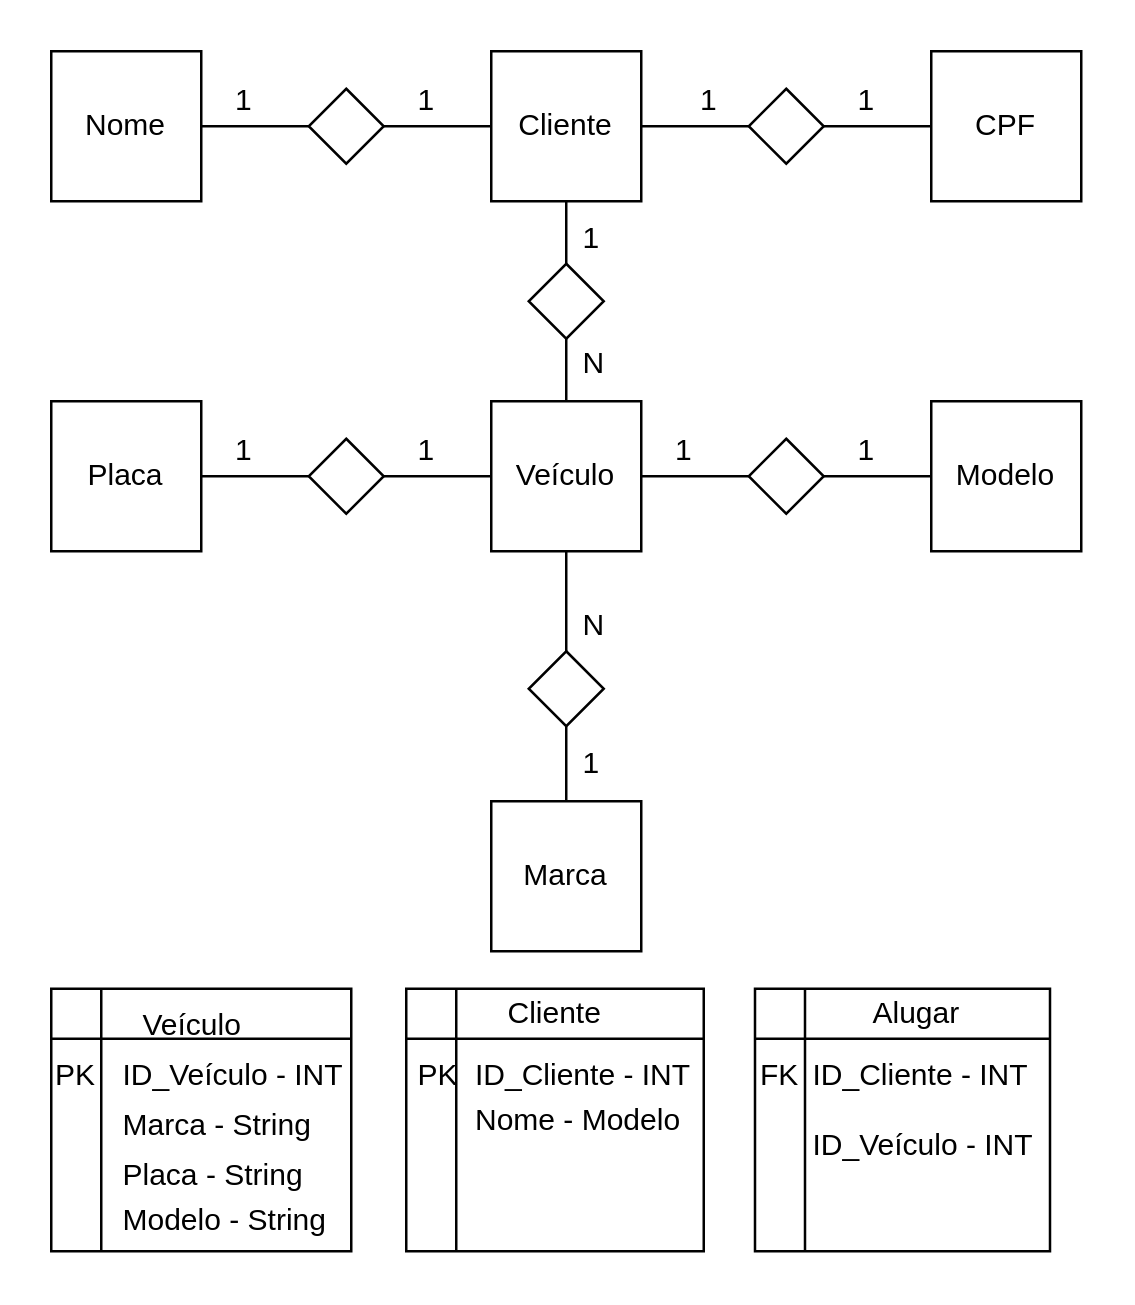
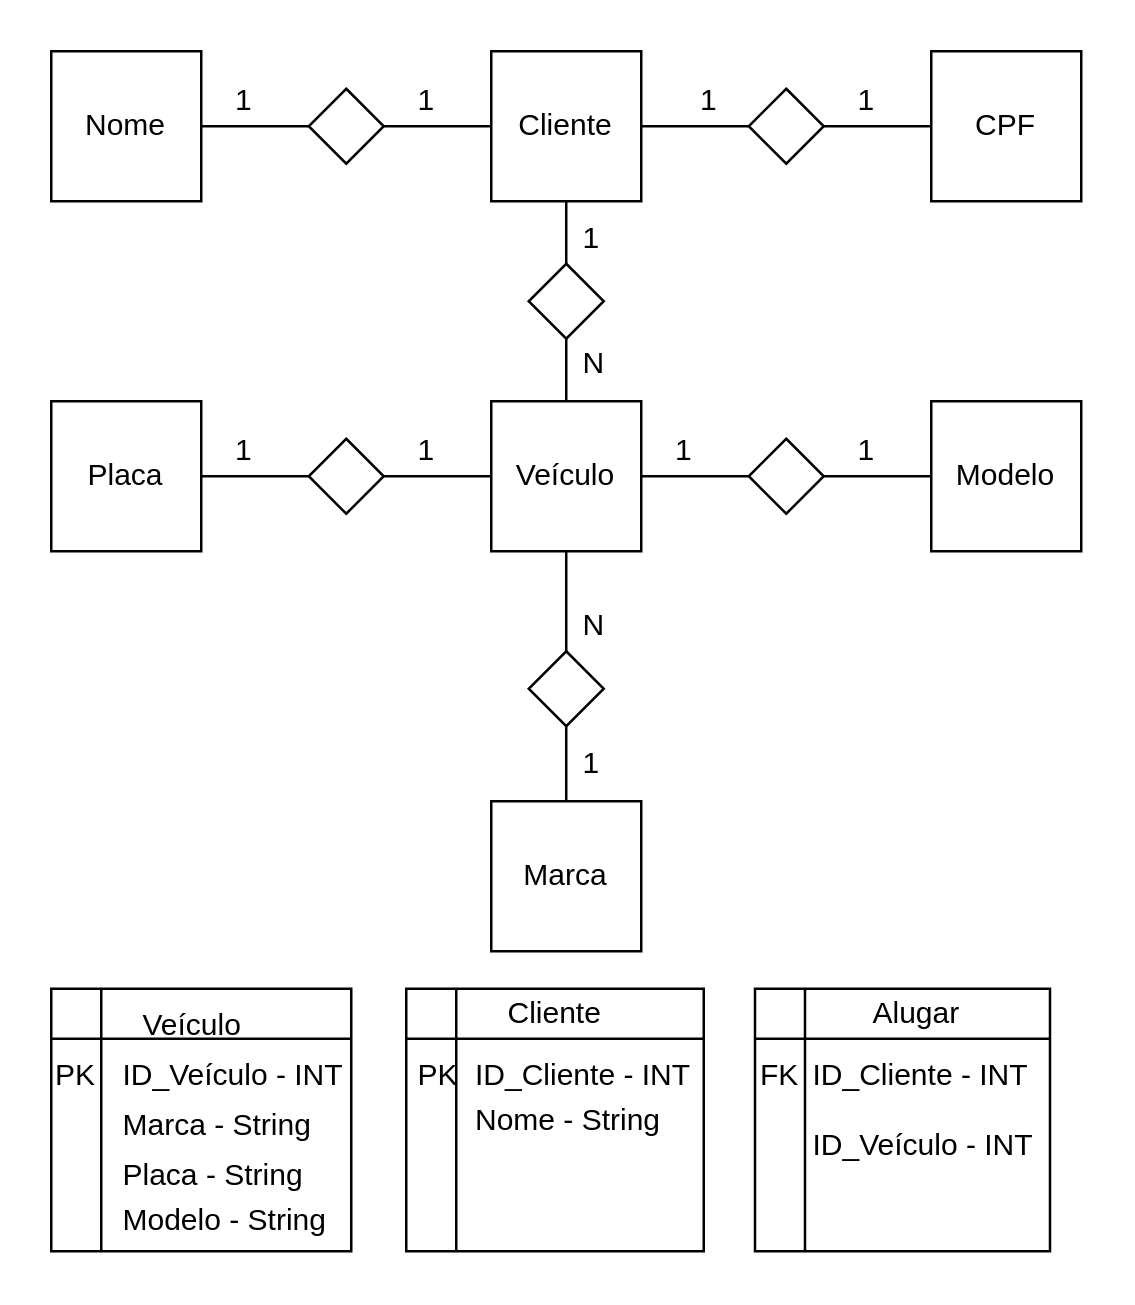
node "Nome - Modelo": label "Nome - Modelo" -> "Nome - String"
